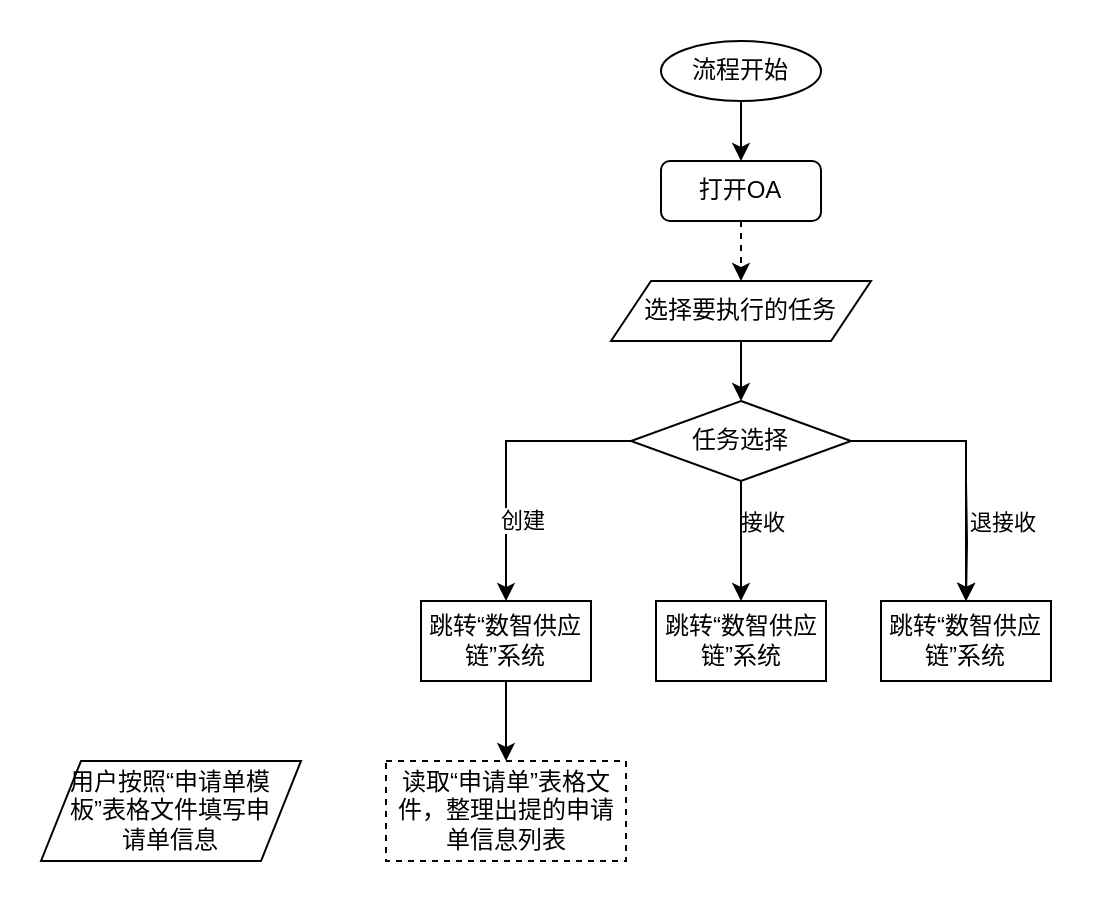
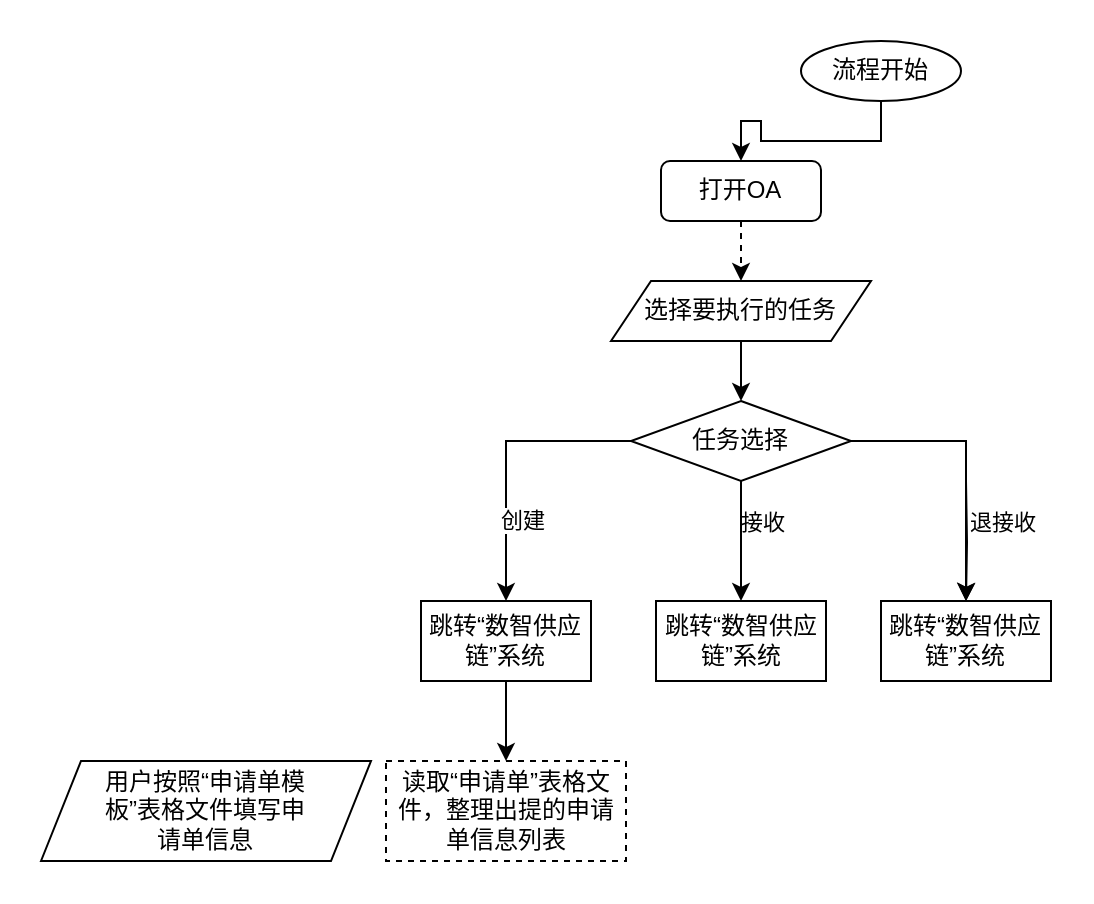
node "流程开始": moved (741, 71) -> (881, 71)
node "用户按照“申请单模 板”表格文件填写申 请单信息": size 260x100 -> 330x100
